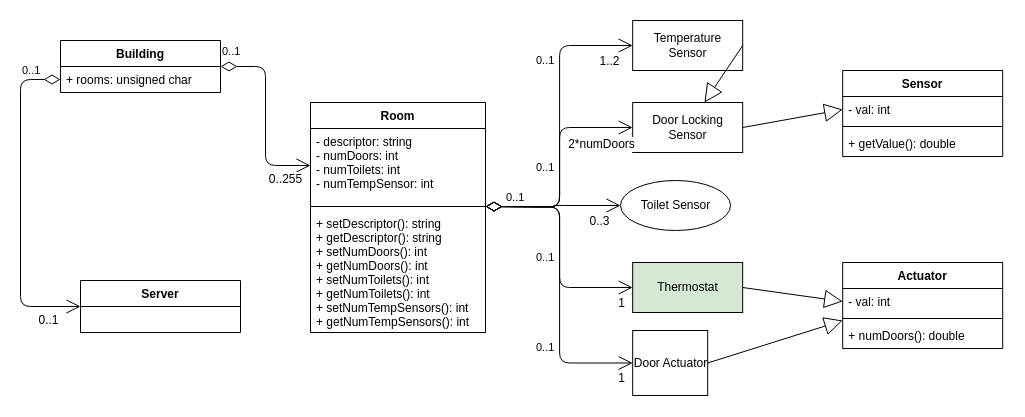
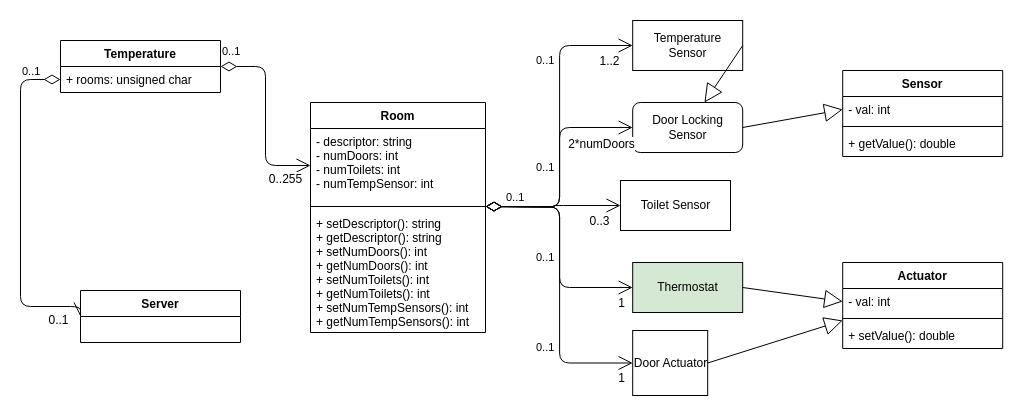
node "Building": label "Building" -> "Temperature"
node "Door Locking Sensor": shape rectangle -> rounded rectangle
node "Toilet Sensor": shape ellipse -> rectangle
node "Server": moved (161, 307) -> (161, 317)
node "+ numDoors(): double": label "+ numDoors(): double" -> "+ setValue(): double"
